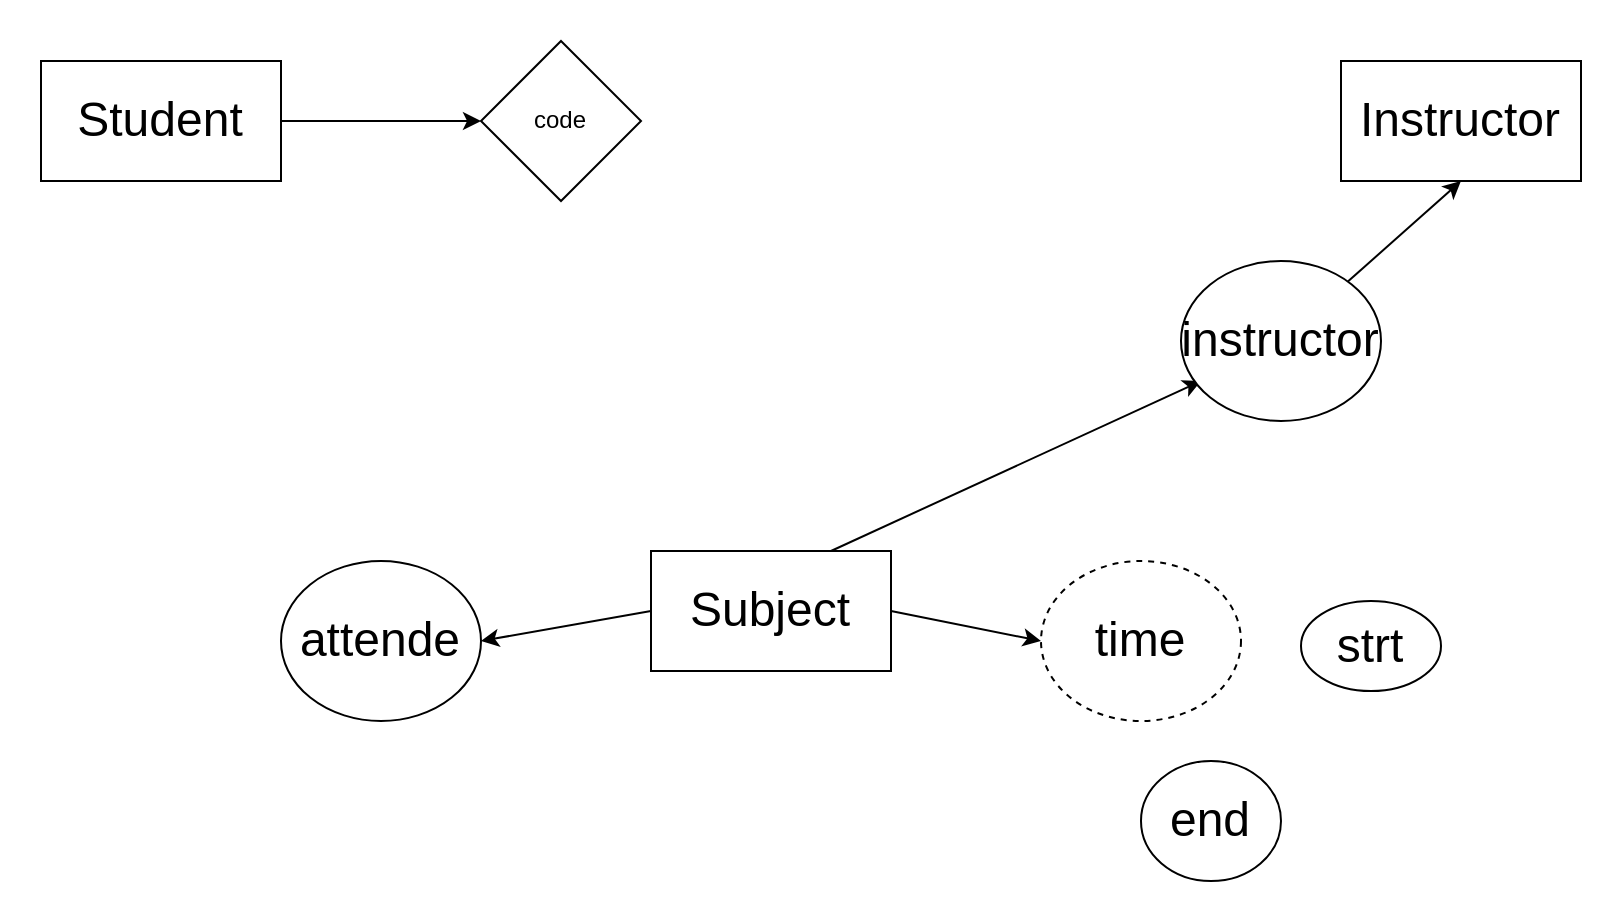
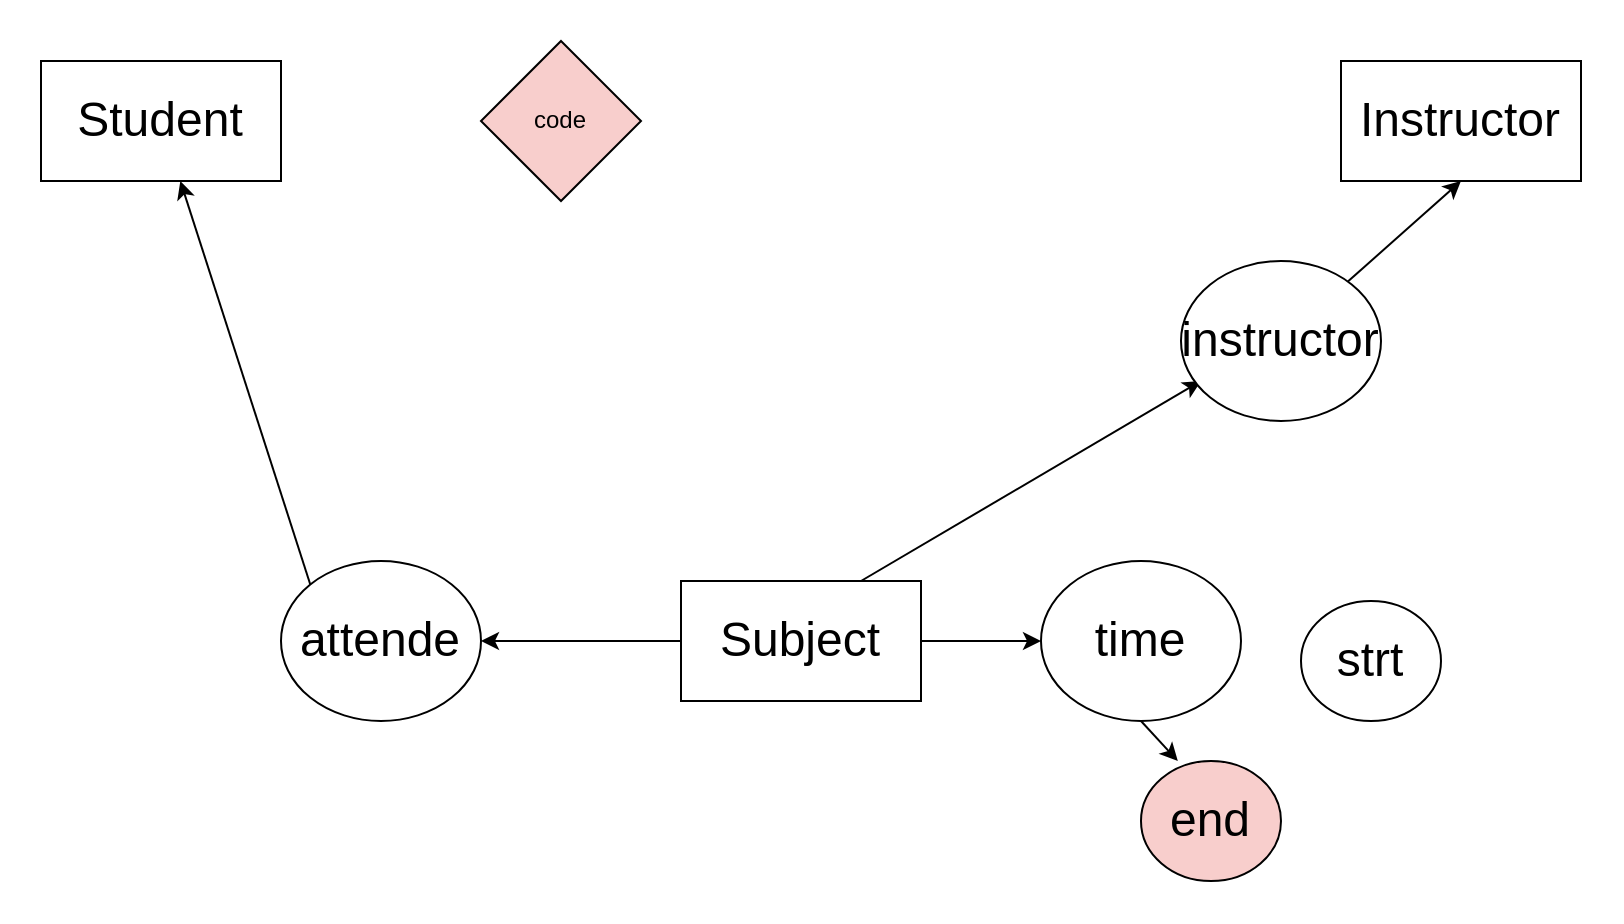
edge "Student" -> "code": removed
node "code": fillcolor #ffffff -> #f8cecc
edge "attende" -> "Student": added
node "Subject": moved (771, 611) -> (801, 641)
node "time": style dashed -> solid
node "strt": size 140x90 -> 140x120
edge "time" -> "end": added
node "end": fillcolor #ffffff -> #f8cecc
